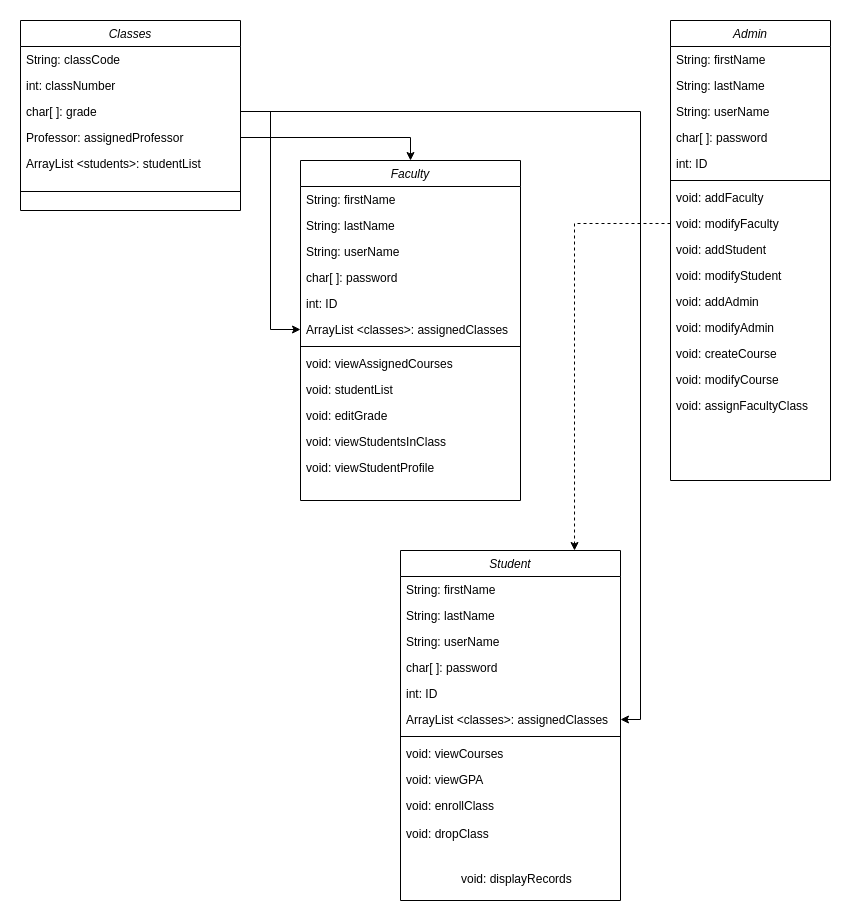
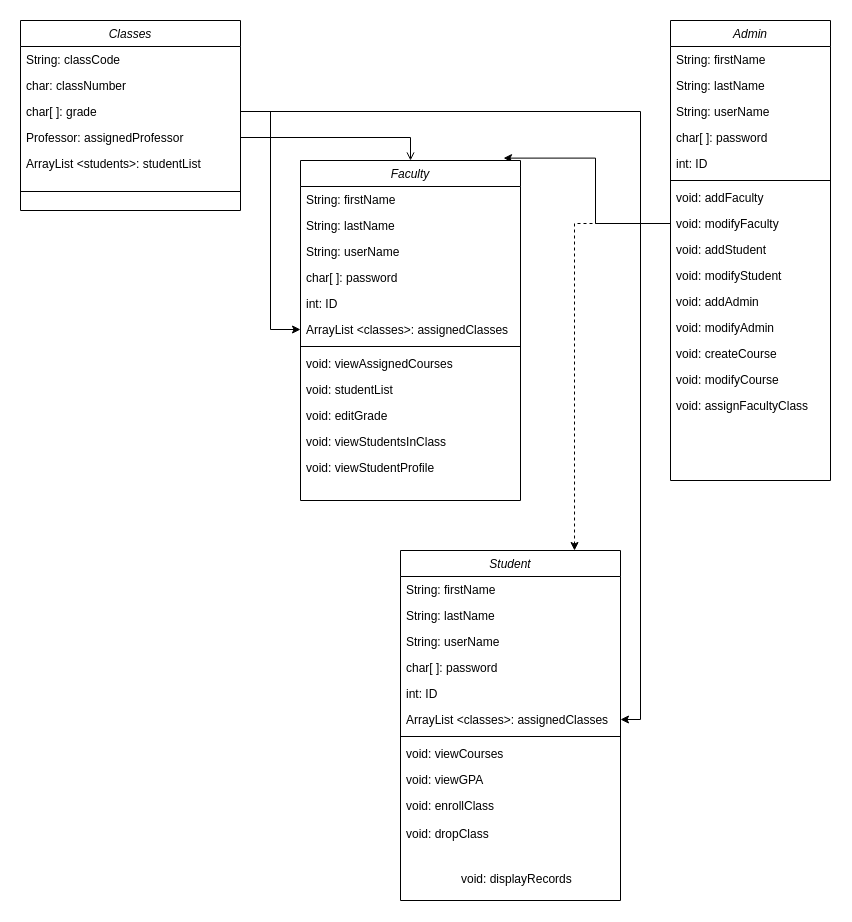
node "int: classNumber": label "int: classNumber" -> "char: classNumber"
edge "Professor: assignedProfessor" -> "Faculty": arrowhead classic -> open
edge "void: modifyFaculty" -> "Faculty": added
